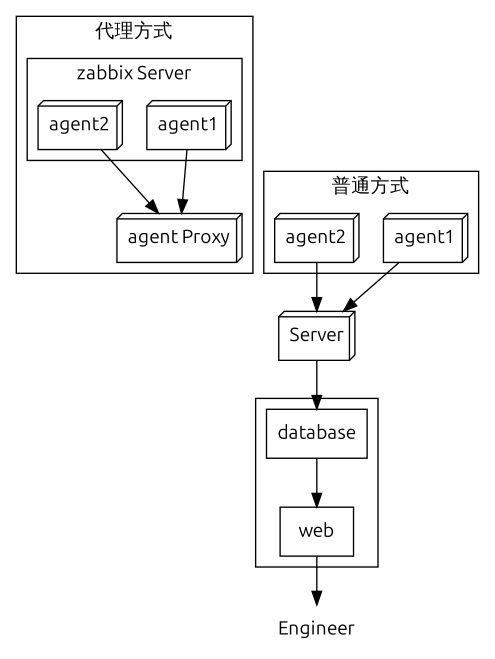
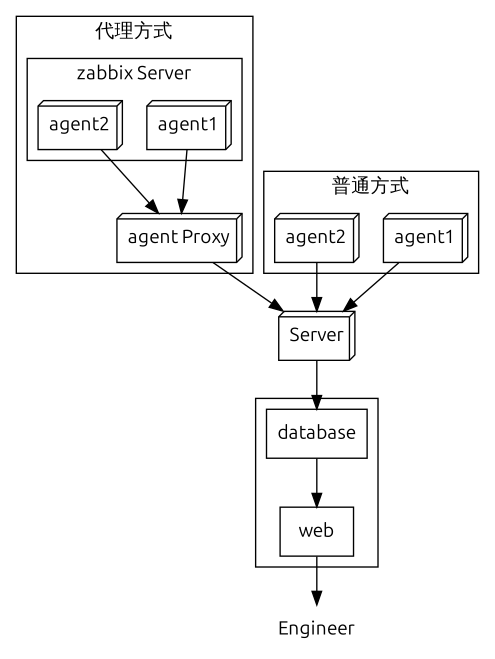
edge "agent Proxy" -> "Server": added
